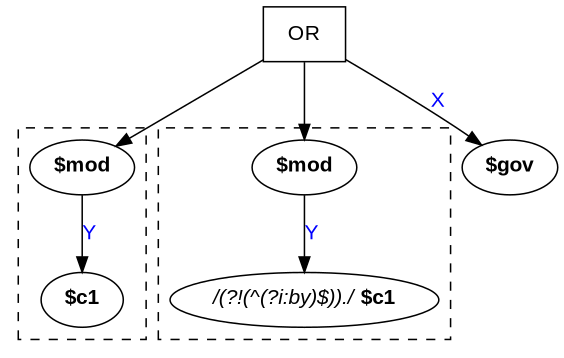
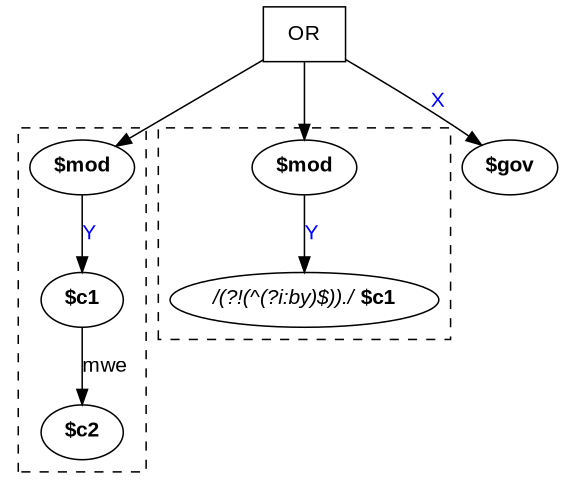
node "$c2": added
